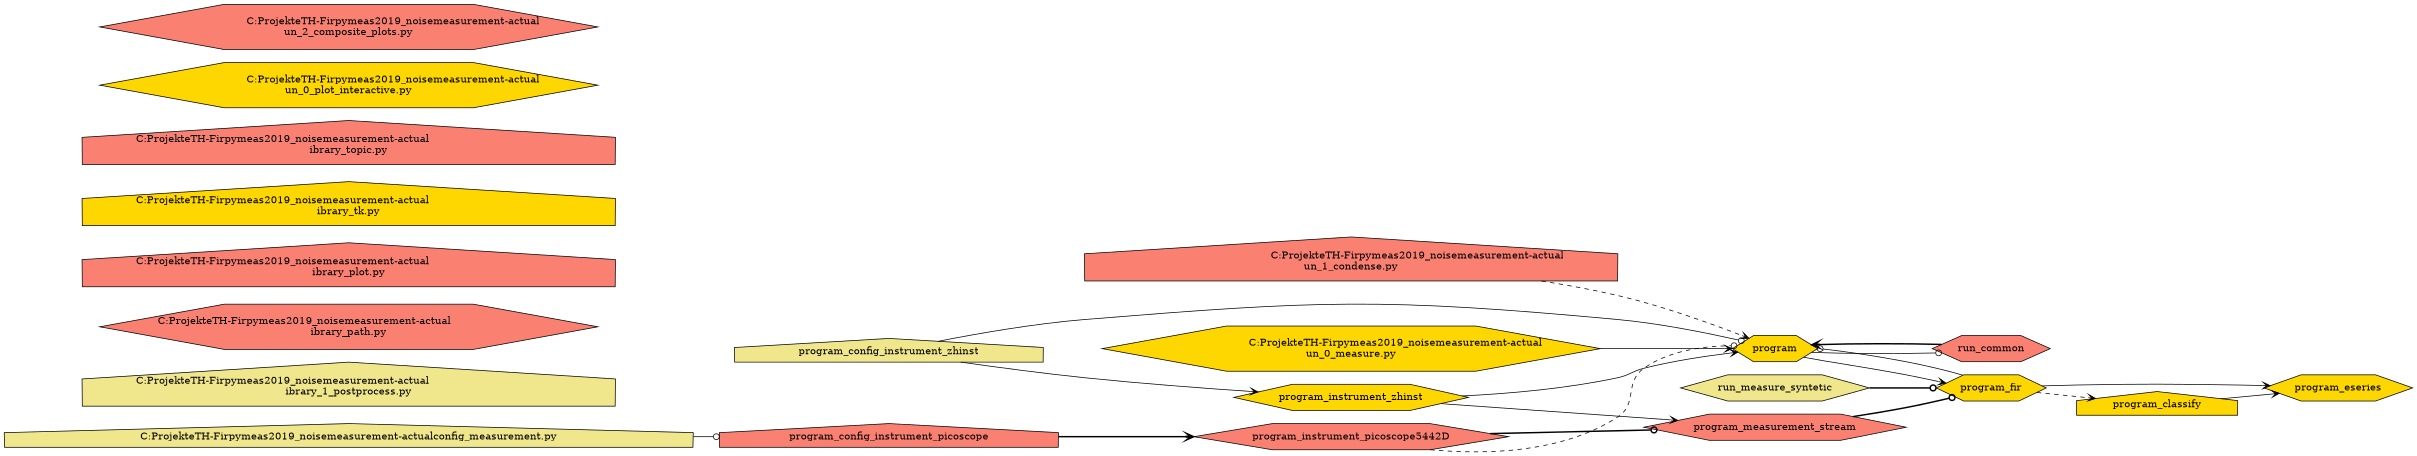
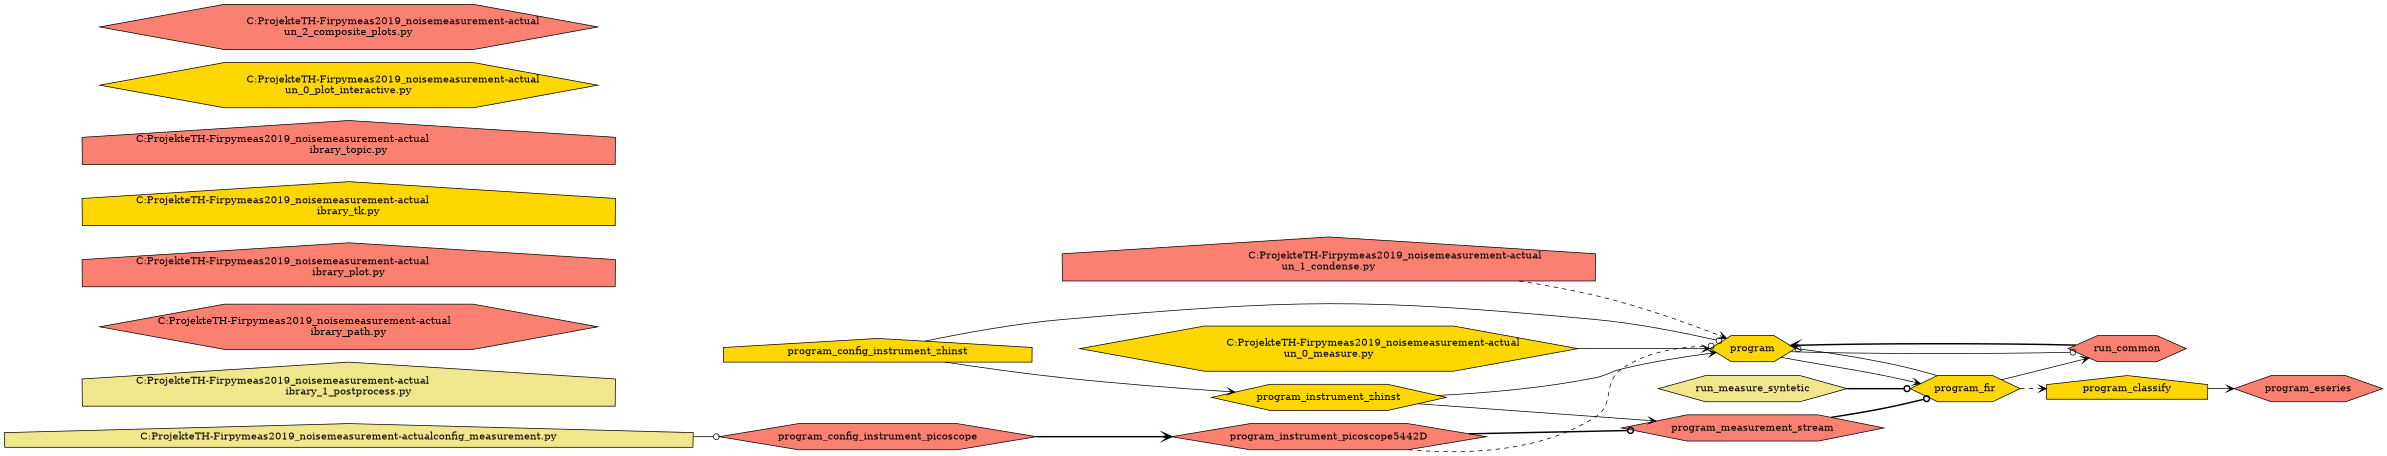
node "program_config_instrument_zhinst": fillcolor khaki -> gold
edge "program_fir" -> "program_eseries": now "program_fir" -> "run_common"
node "program_eseries": fillcolor gold -> salmon
node "program_config_instrument_picoscope": shape house -> hexagon
